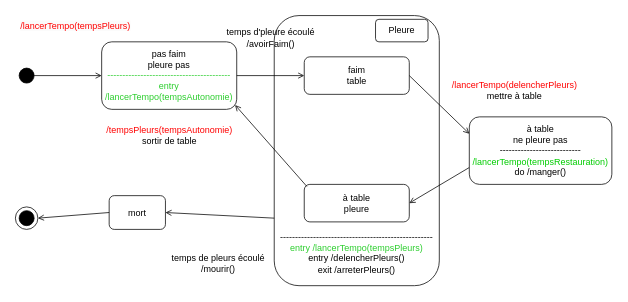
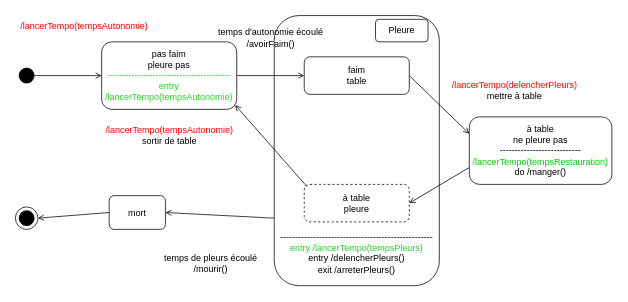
node "/lancerTempo(tempsPleurs)": label "/lancerTempo(tempsPleurs)" -> "/lancerTempo(tempsAutonomie)"
node "temps d'pleure écoulé /avoirFaim()": label "temps d'pleure écoulé /avoirFaim()" -> "temps d'autonomie écoulé /avoirFaim()"
node "/tempsPleurs(tempsAutonomie) sortir de table": label "/tempsPleurs(tempsAutonomie) sortir de table" -> "/lancerTempo(tempsAutonomie) sortir de table"
node "à table pleure": style solid -> dashed
node "temps de pleurs écoulé /mourir()": moved (218, 263) -> (210, 263)
